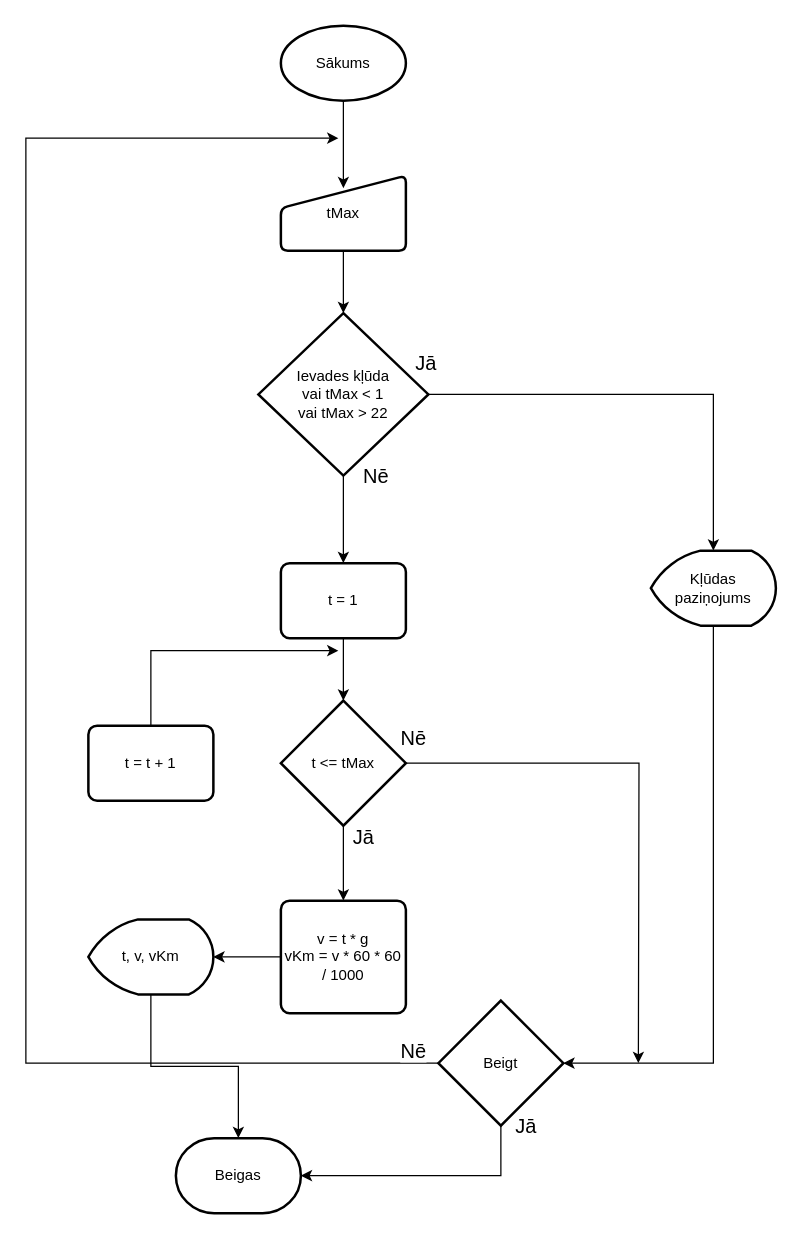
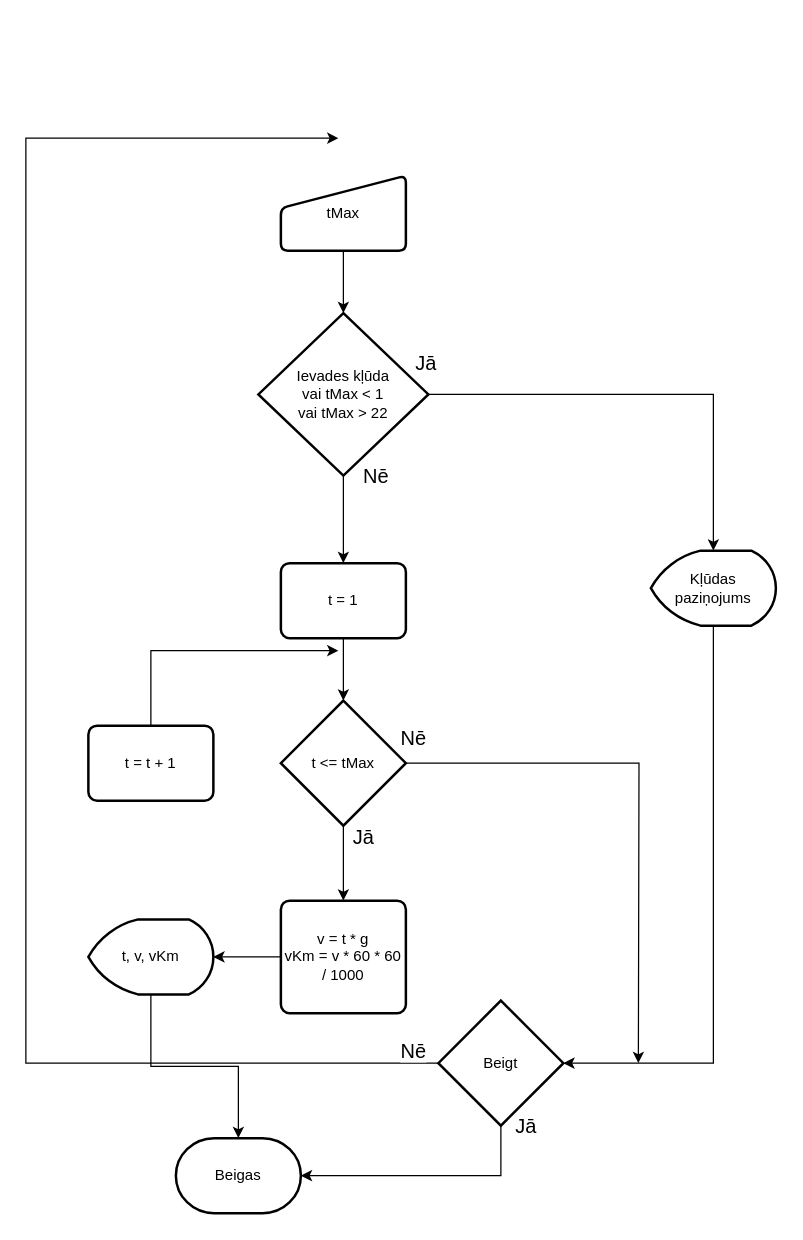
node "Sākums": removed
edge "Sākums" -> "tMax": removed
